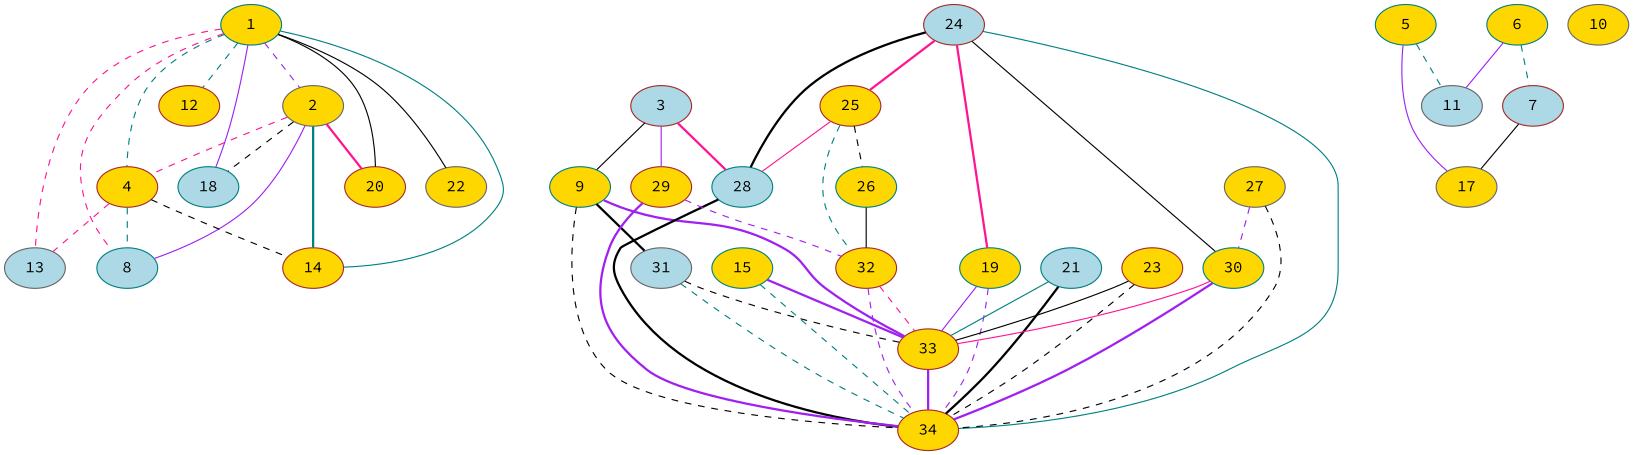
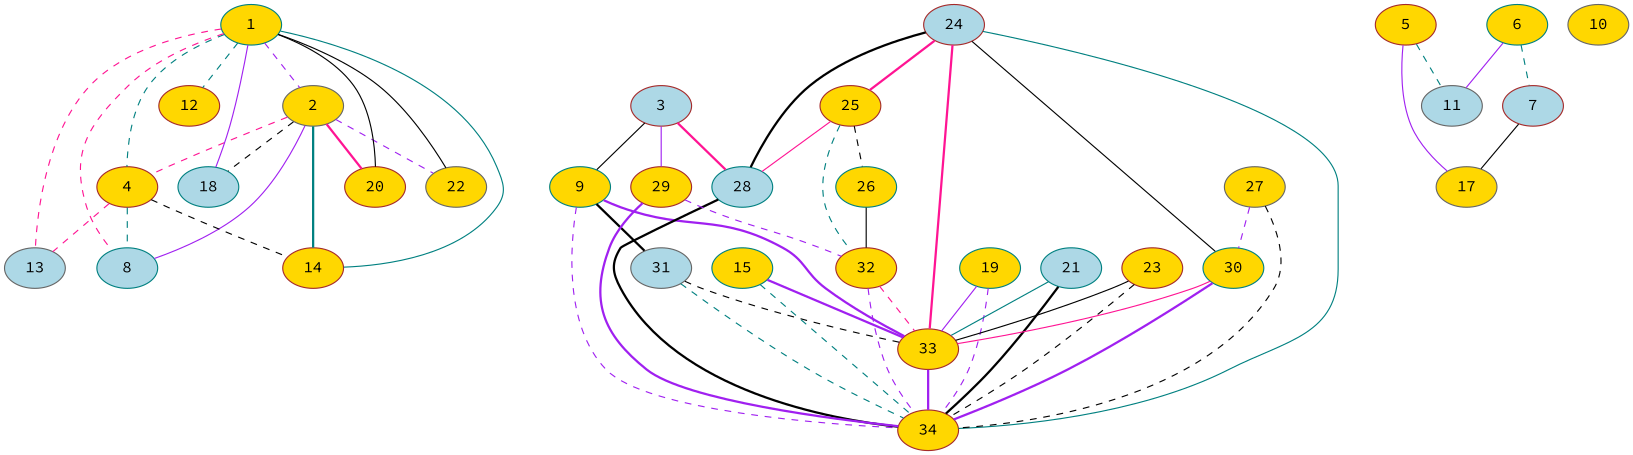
node "5": color teal -> brown
edge "2" -- "22": added
edge "24" -- "19": now "24" -- "33"
edge "9" -- "34": color black -> purple
